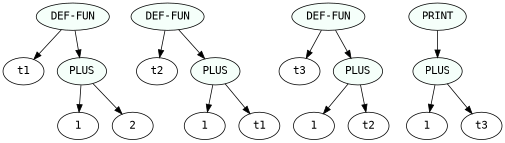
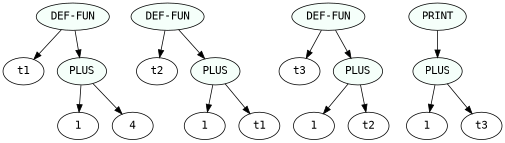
node "2": label "2" -> "4"
